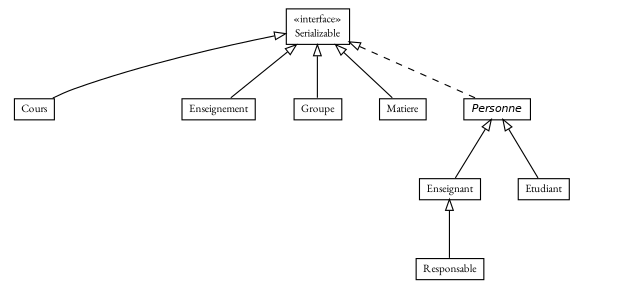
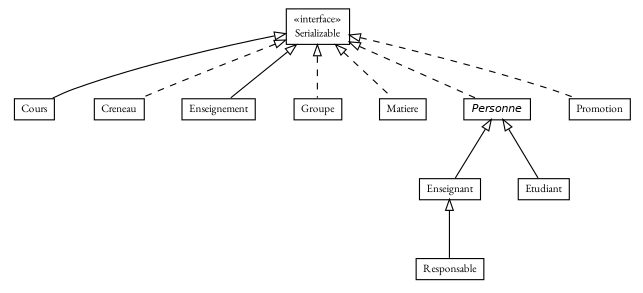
edge "Matiere" -> "Serializable": style solid -> dashed
edge "Groupe" -> "Serializable": style solid -> dashed
node "Creneau": added
node "Promotion": added
